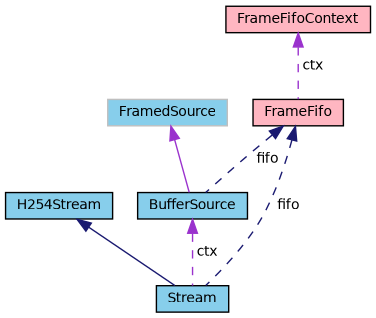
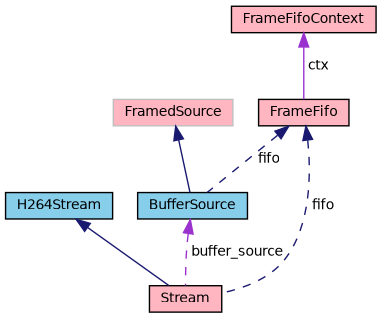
edge "FrameFifo" -> "FrameFifoContext": style dashed -> solid
node "FramedSource": fillcolor skyblue -> lightpink
edge "BufferSource" -> "FramedSource": color darkorchid3 -> midnightblue
node "H254Stream": label "H254Stream" -> "H264Stream"
edge "Stream" -> "BufferSource": label " ctx" -> " buffer_source"
node "Stream": fillcolor skyblue -> lightpink
